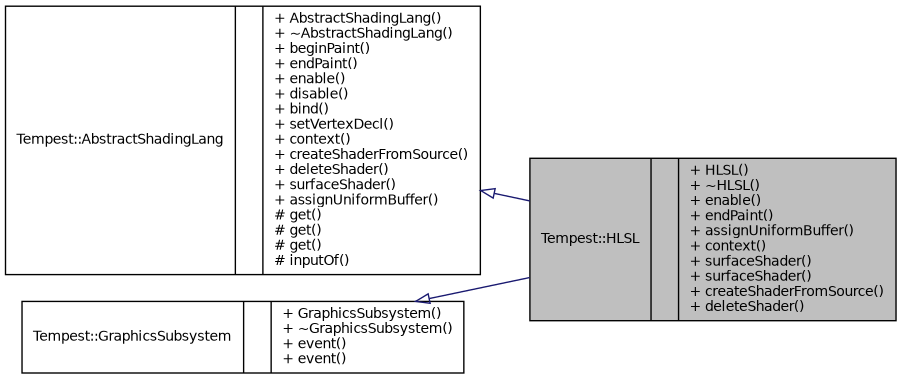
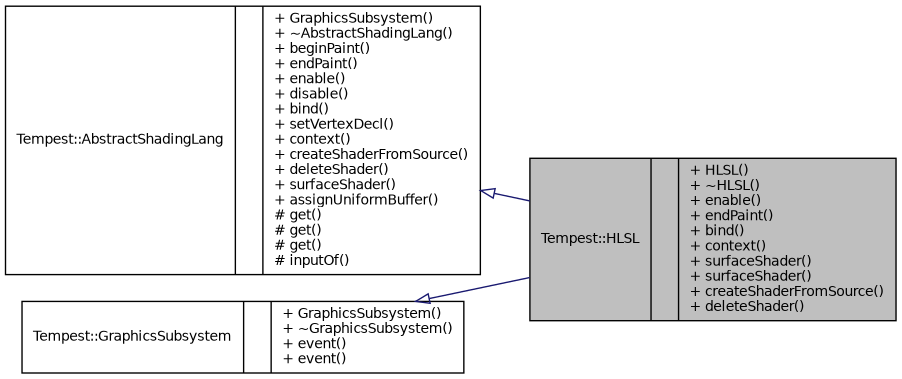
node "Tempest::AbstractShadingLang": text "+ AbstractShadingLang()" -> "+ GraphicsSubsystem()"
node "Tempest::HLSL": text "+ assignUniformBuffer()" -> "+ bind()"
